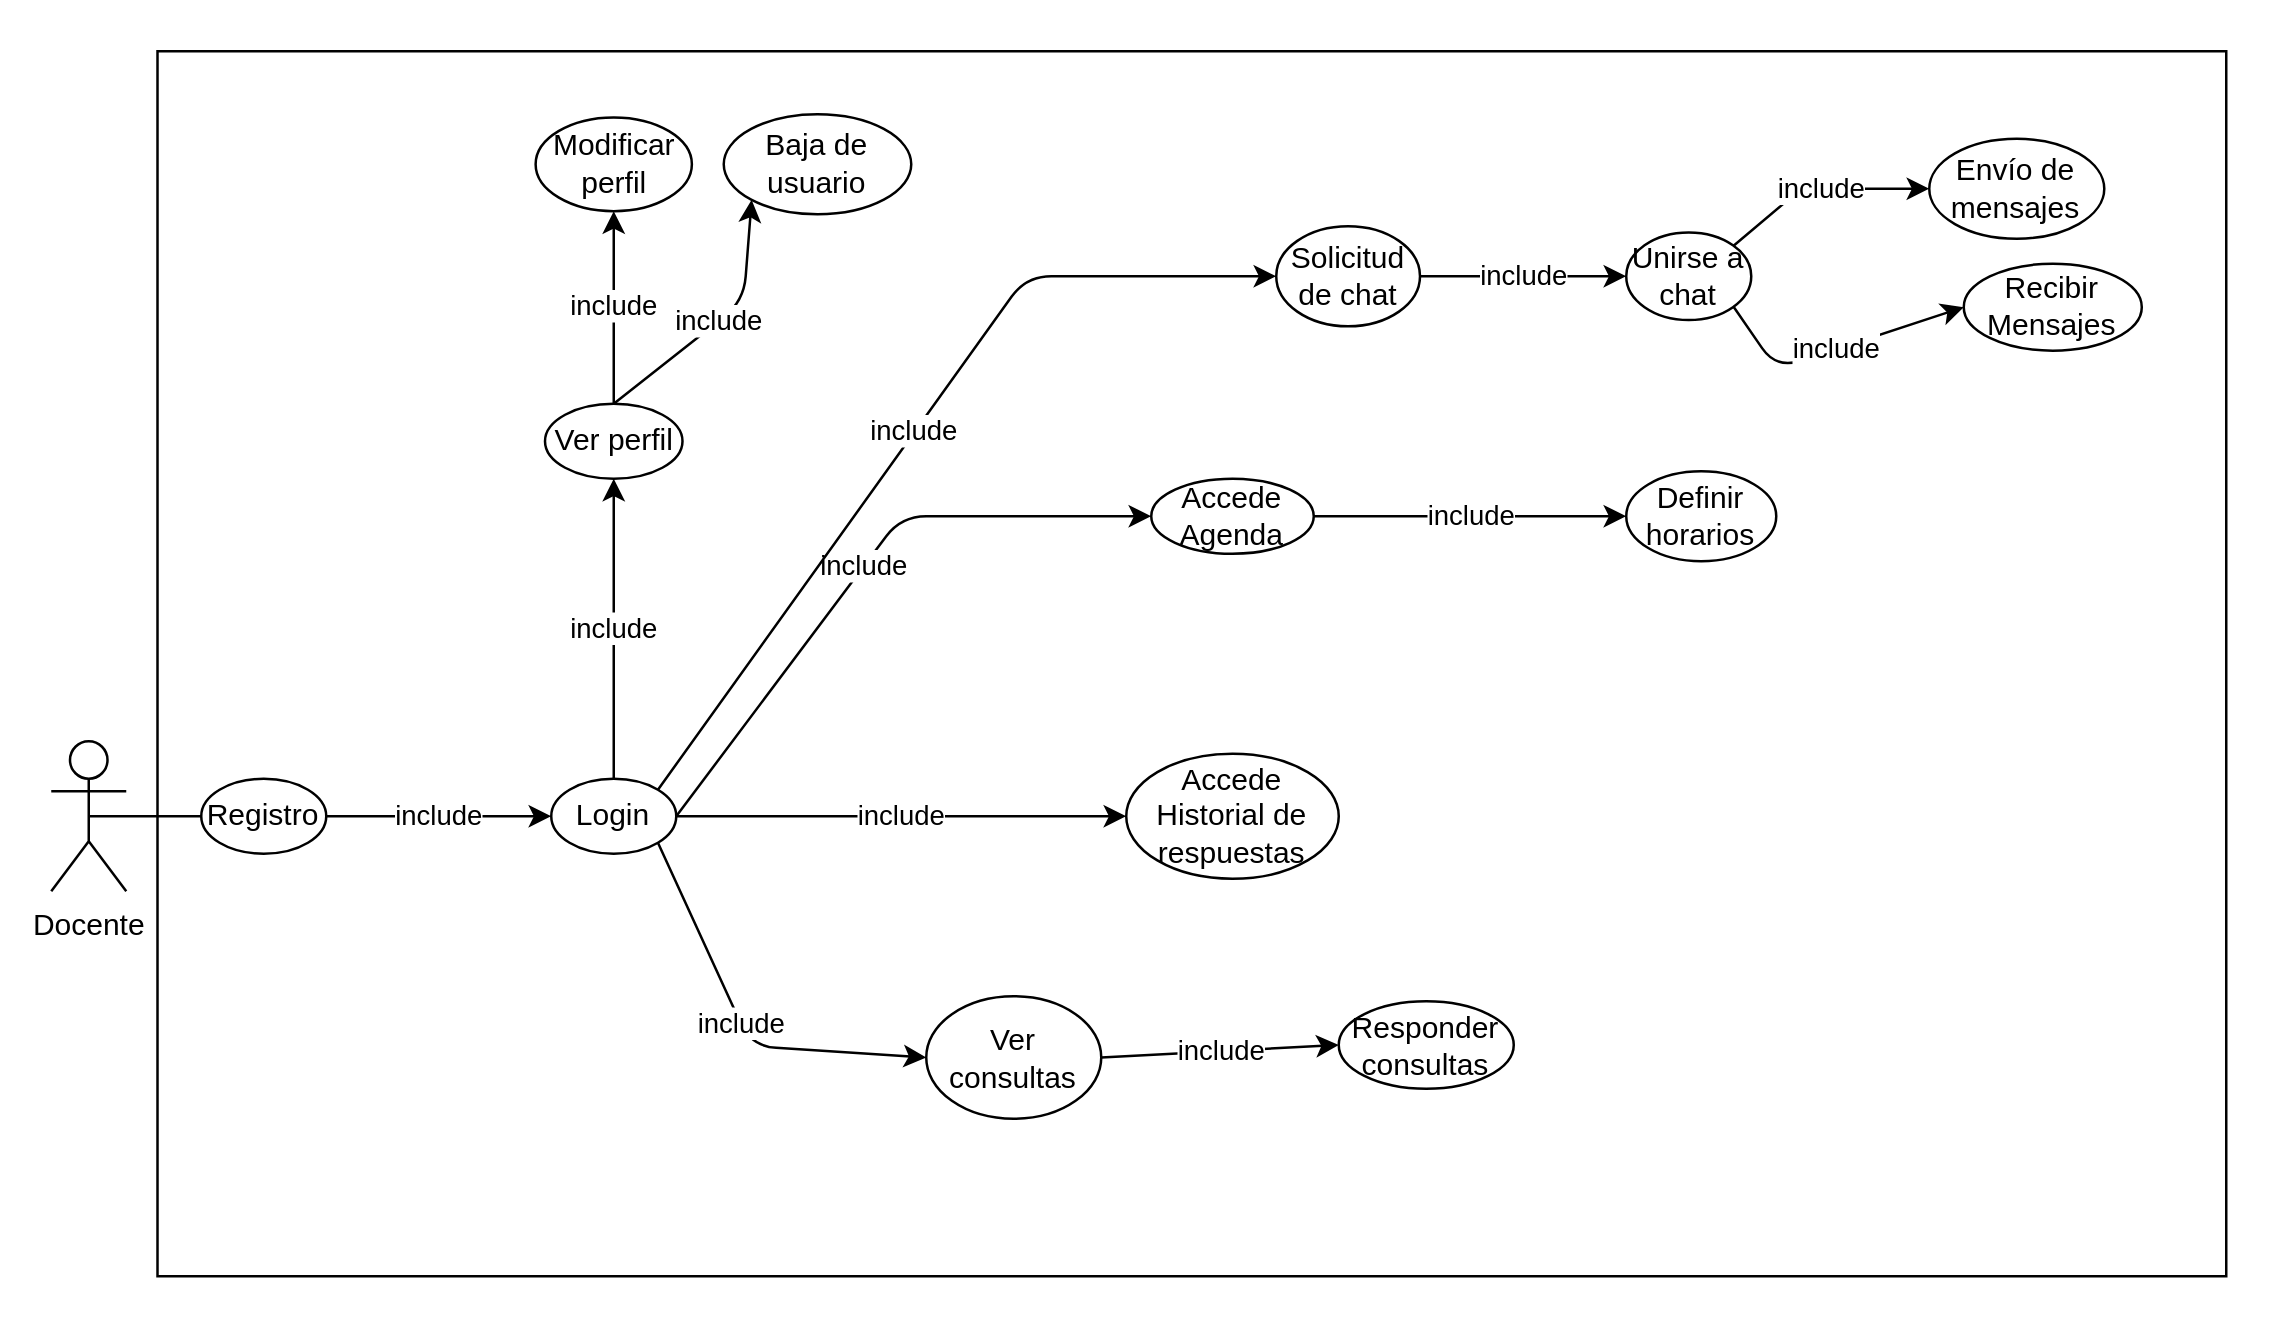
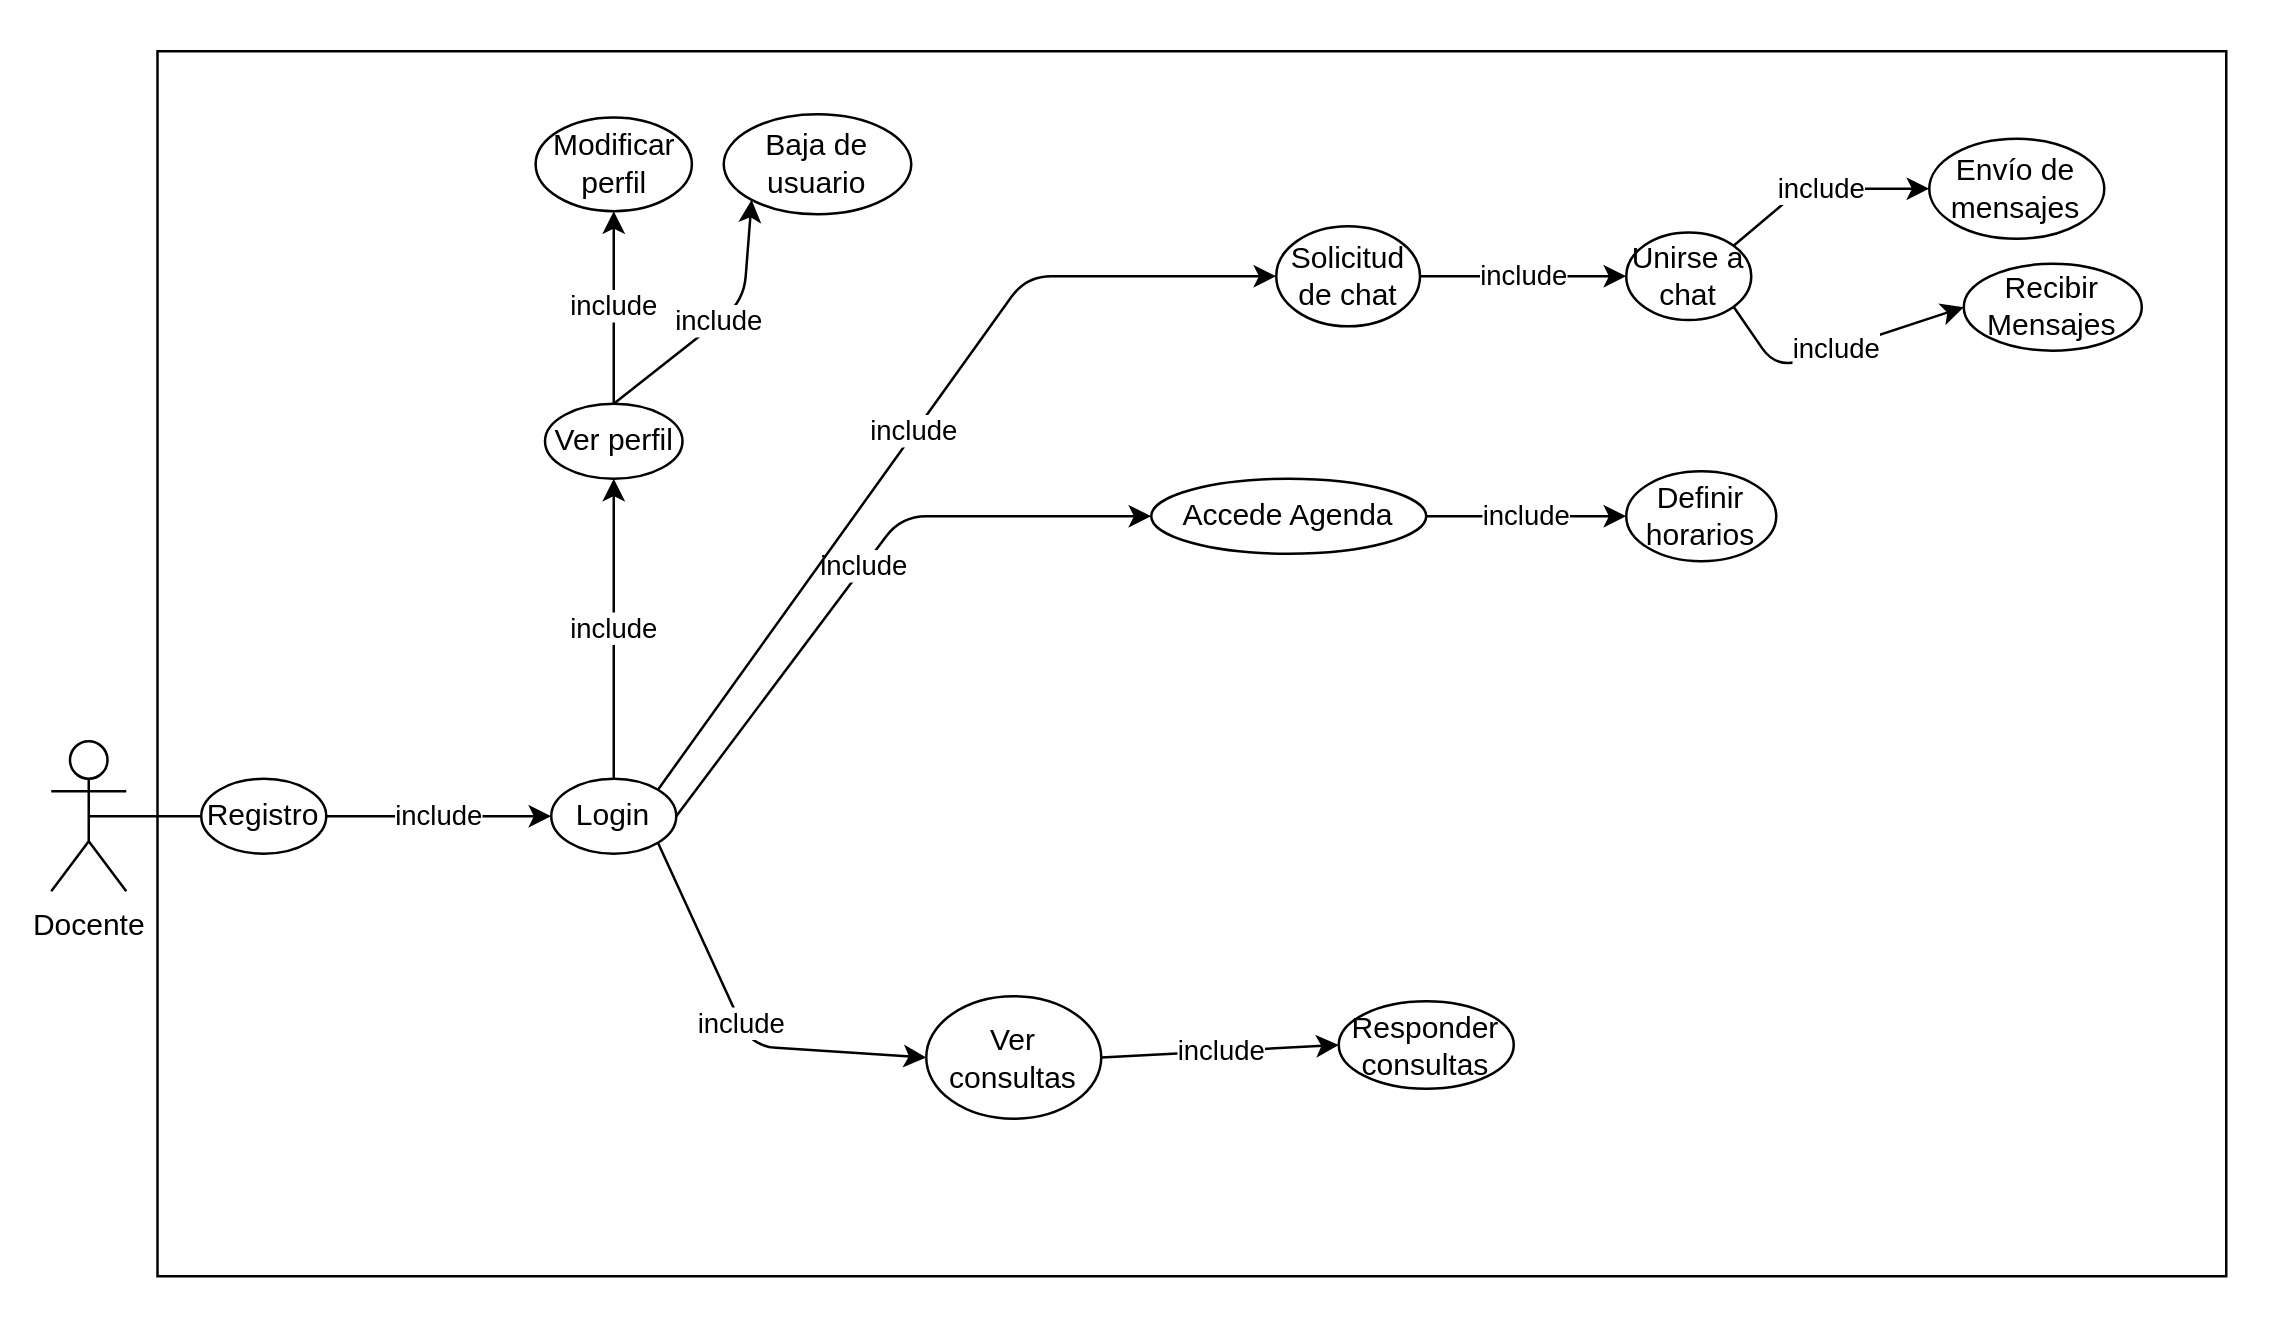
node "Accede Agenda": size 163x75 -> 275x75
edge "Login" -> "Accede Historial de respuestas": removed, label "include"
node "Accede Historial de respuestas": removed
